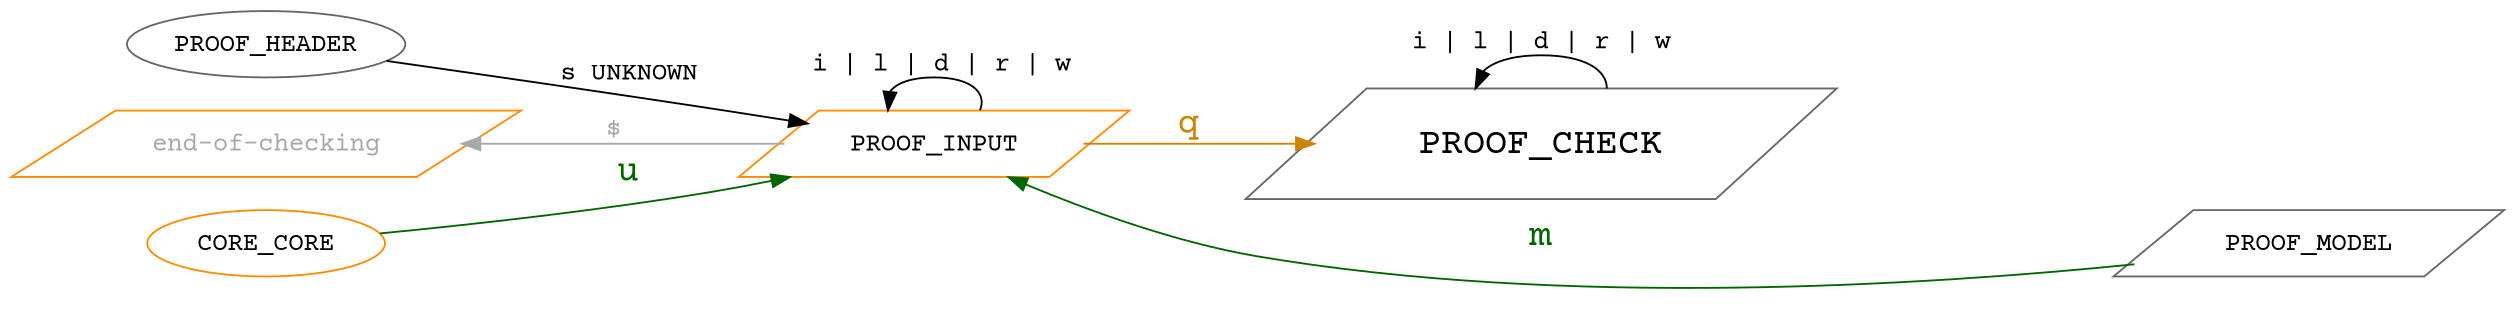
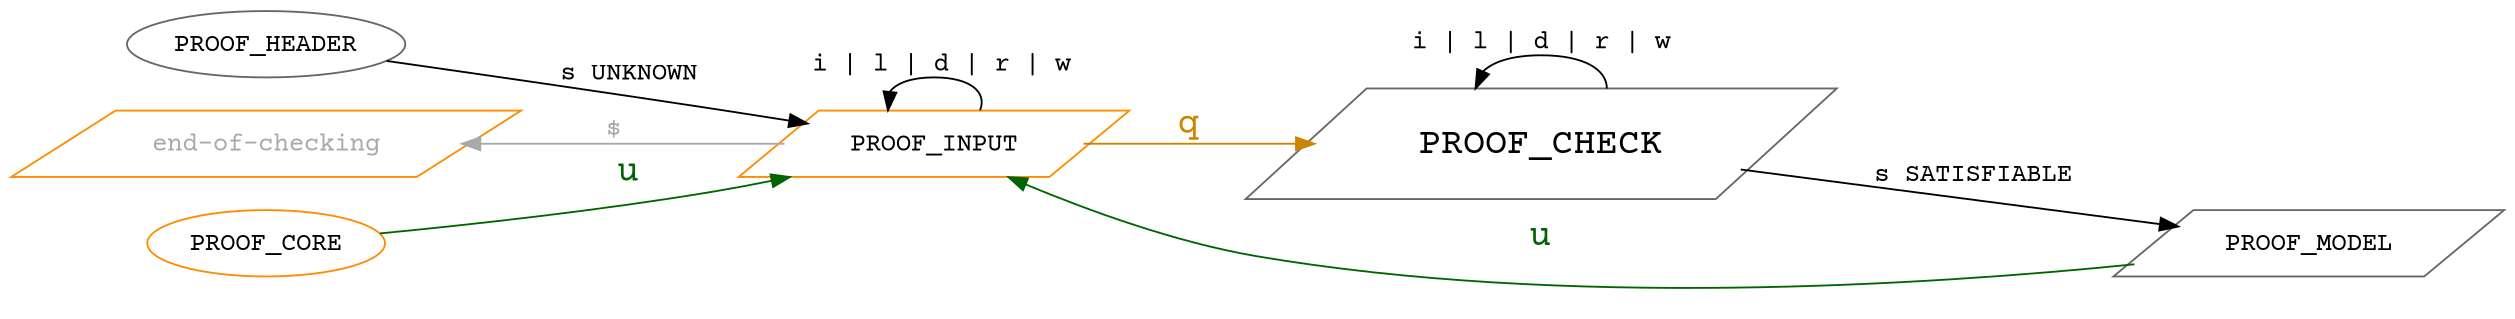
edge "PROOF_CHECK" -> "PROOF_MODEL": added, label "s SATISFIABLE"
edge "PROOF_MODEL" -> "PROOF_INPUT": label " m " -> " u "
node "CORE_CORE": label "CORE_CORE" -> "PROOF_CORE"
